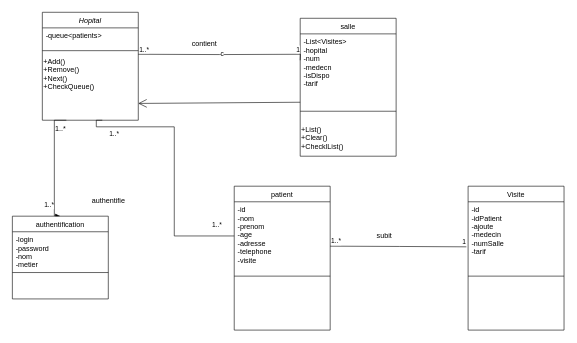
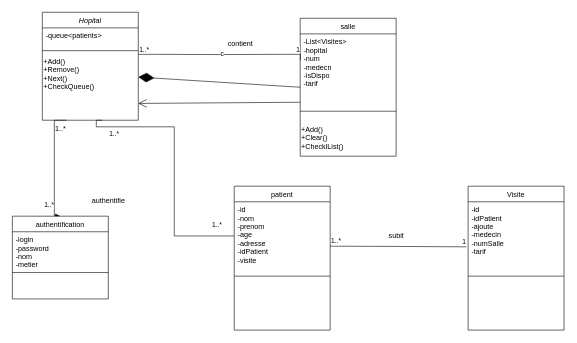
node "contient": moved (204, 44) -> (240, 44)
edge "salle" -> "+Add() +Remove() +Next() +CheckQueue()": added
node "+List() +Clear() +ChecklList()": label "+List() +Clear() +ChecklList()" -> "+Add() +Clear() +ChecklList()"
node "-id -nom -prenom -age -adresse -telephone -visite": label "-id -nom -prenom -age -adresse -telephone -visite" -> "-id -nom -prenom -age -adresse -idPatient -visite"
node "subit": moved (384, 236) -> (396, 236)
